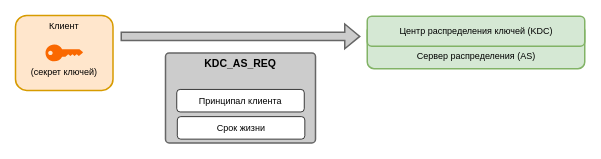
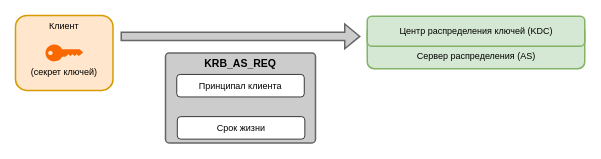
node "KDC_AS_REQ": label "KDC_AS_REQ" -> "KRB_AS_REQ"
node "Принципал клиента": moved (240, 101) -> (240, 86)
